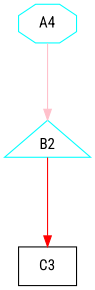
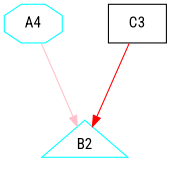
edge "B2" -> "C3": reversed
